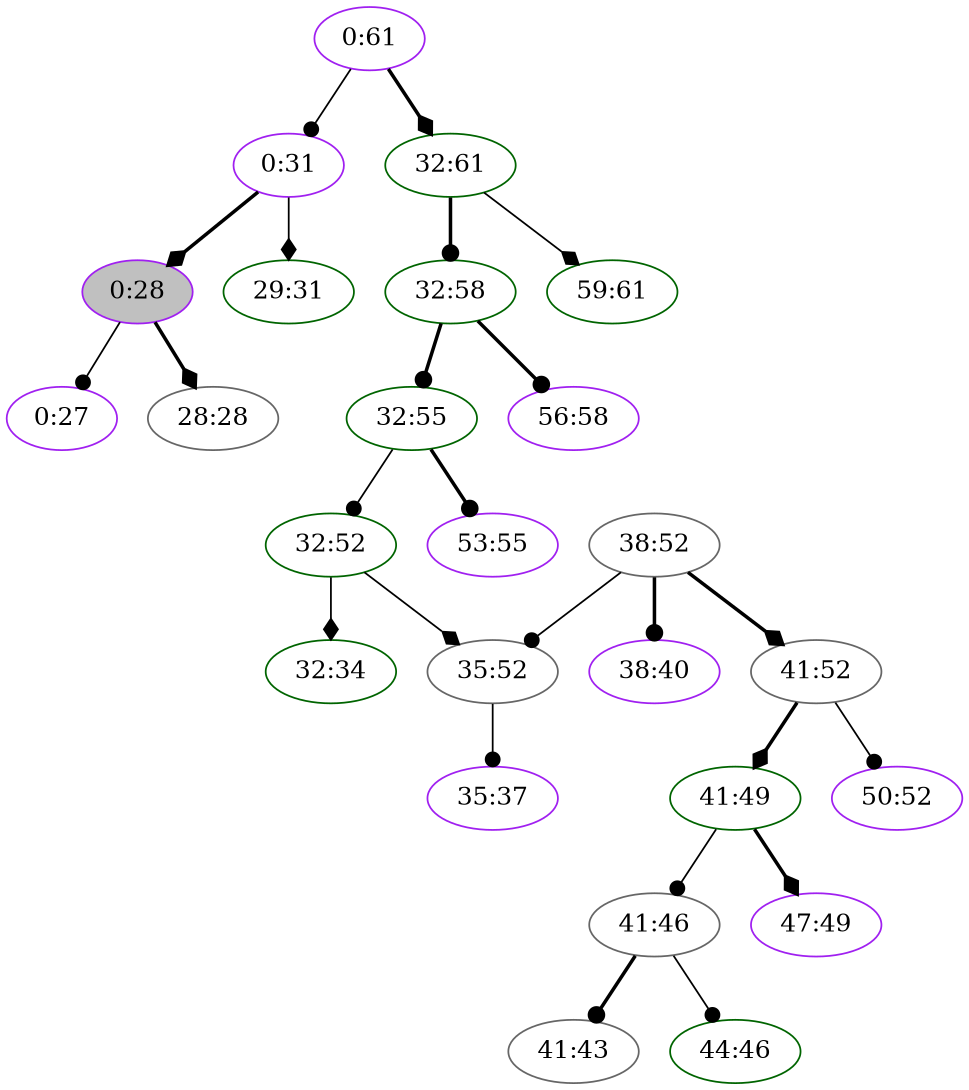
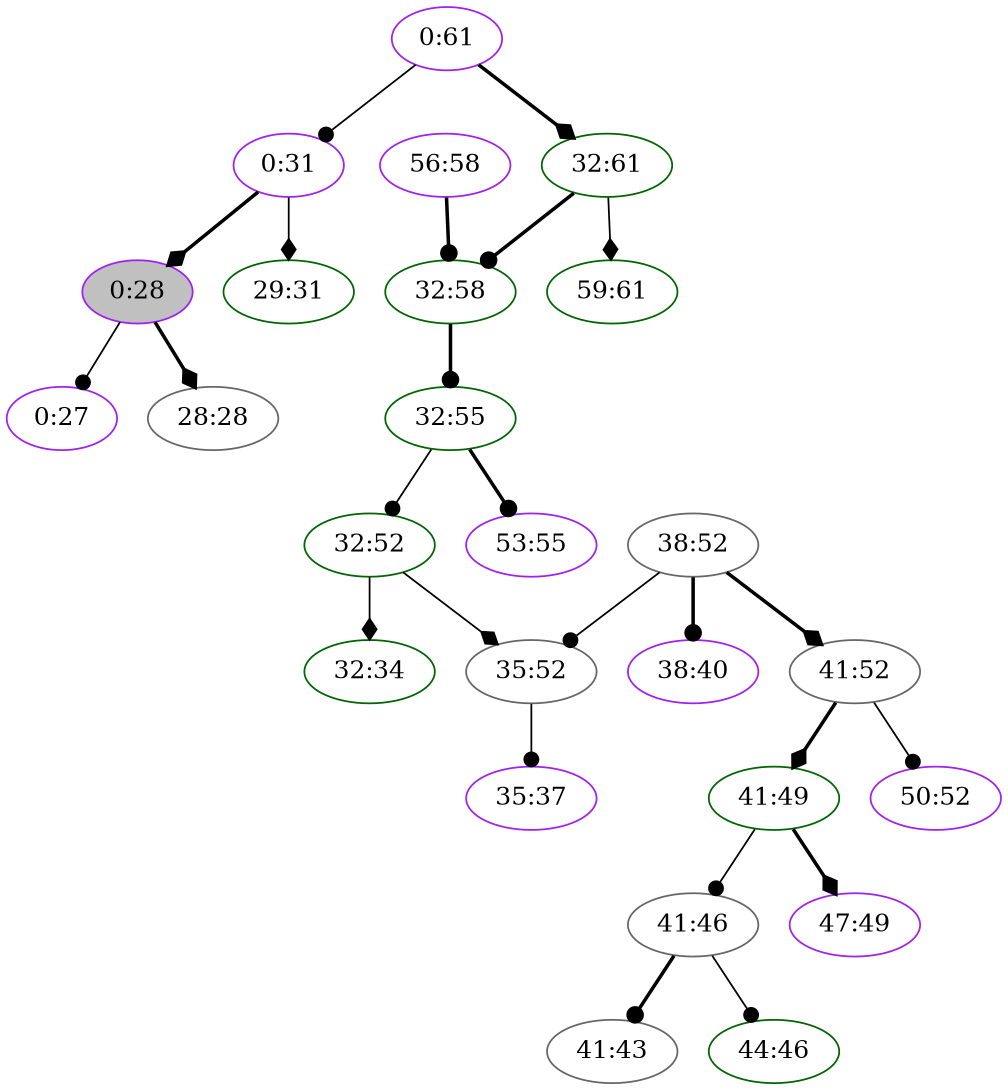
edge "32:58" -> "56:58": reversed
